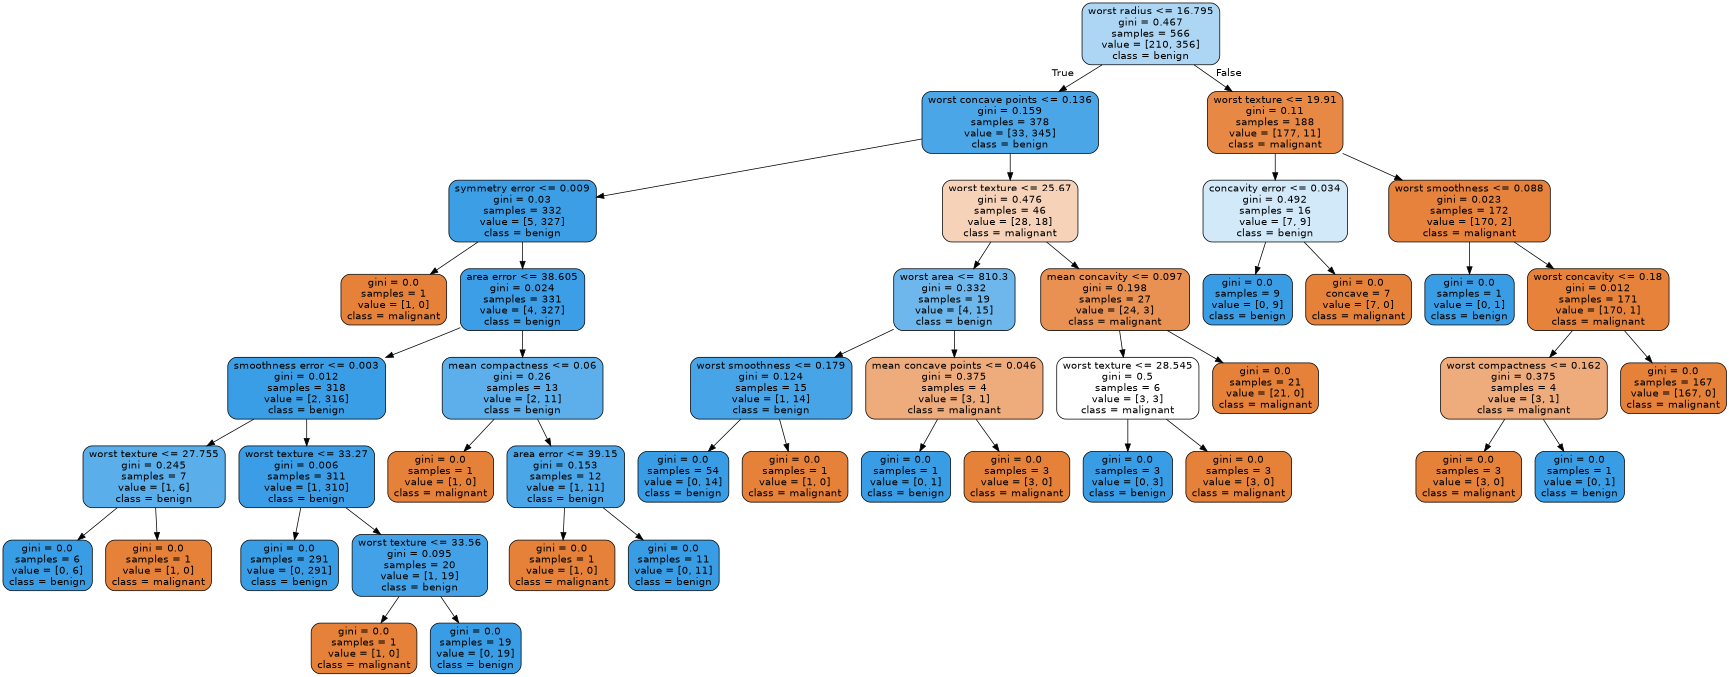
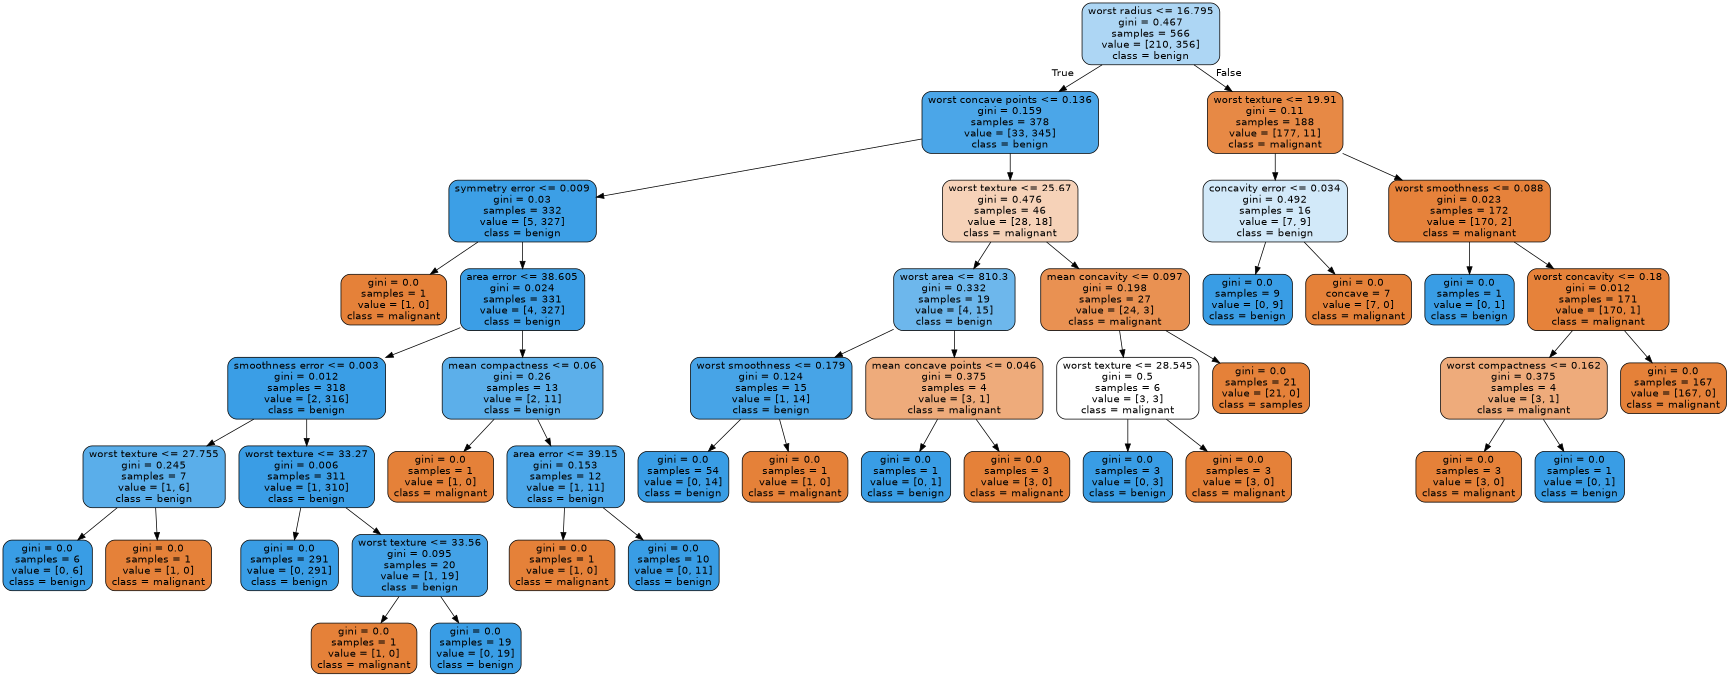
node "gini = 0.0 samples = 21 value = [21, 0] class = malignant": label "gini = 0.0 samples = 21 value = [21, 0] class = malignant" -> "gini = 0.0 samples = 21 value = [21, 0] class = samples"
node "gini = 0.0 samples = 11 value = [0, 11] class = benign": label "gini = 0.0 samples = 11 value = [0, 11] class = benign" -> "gini = 0.0 samples = 10 value = [0, 11] class = benign"
